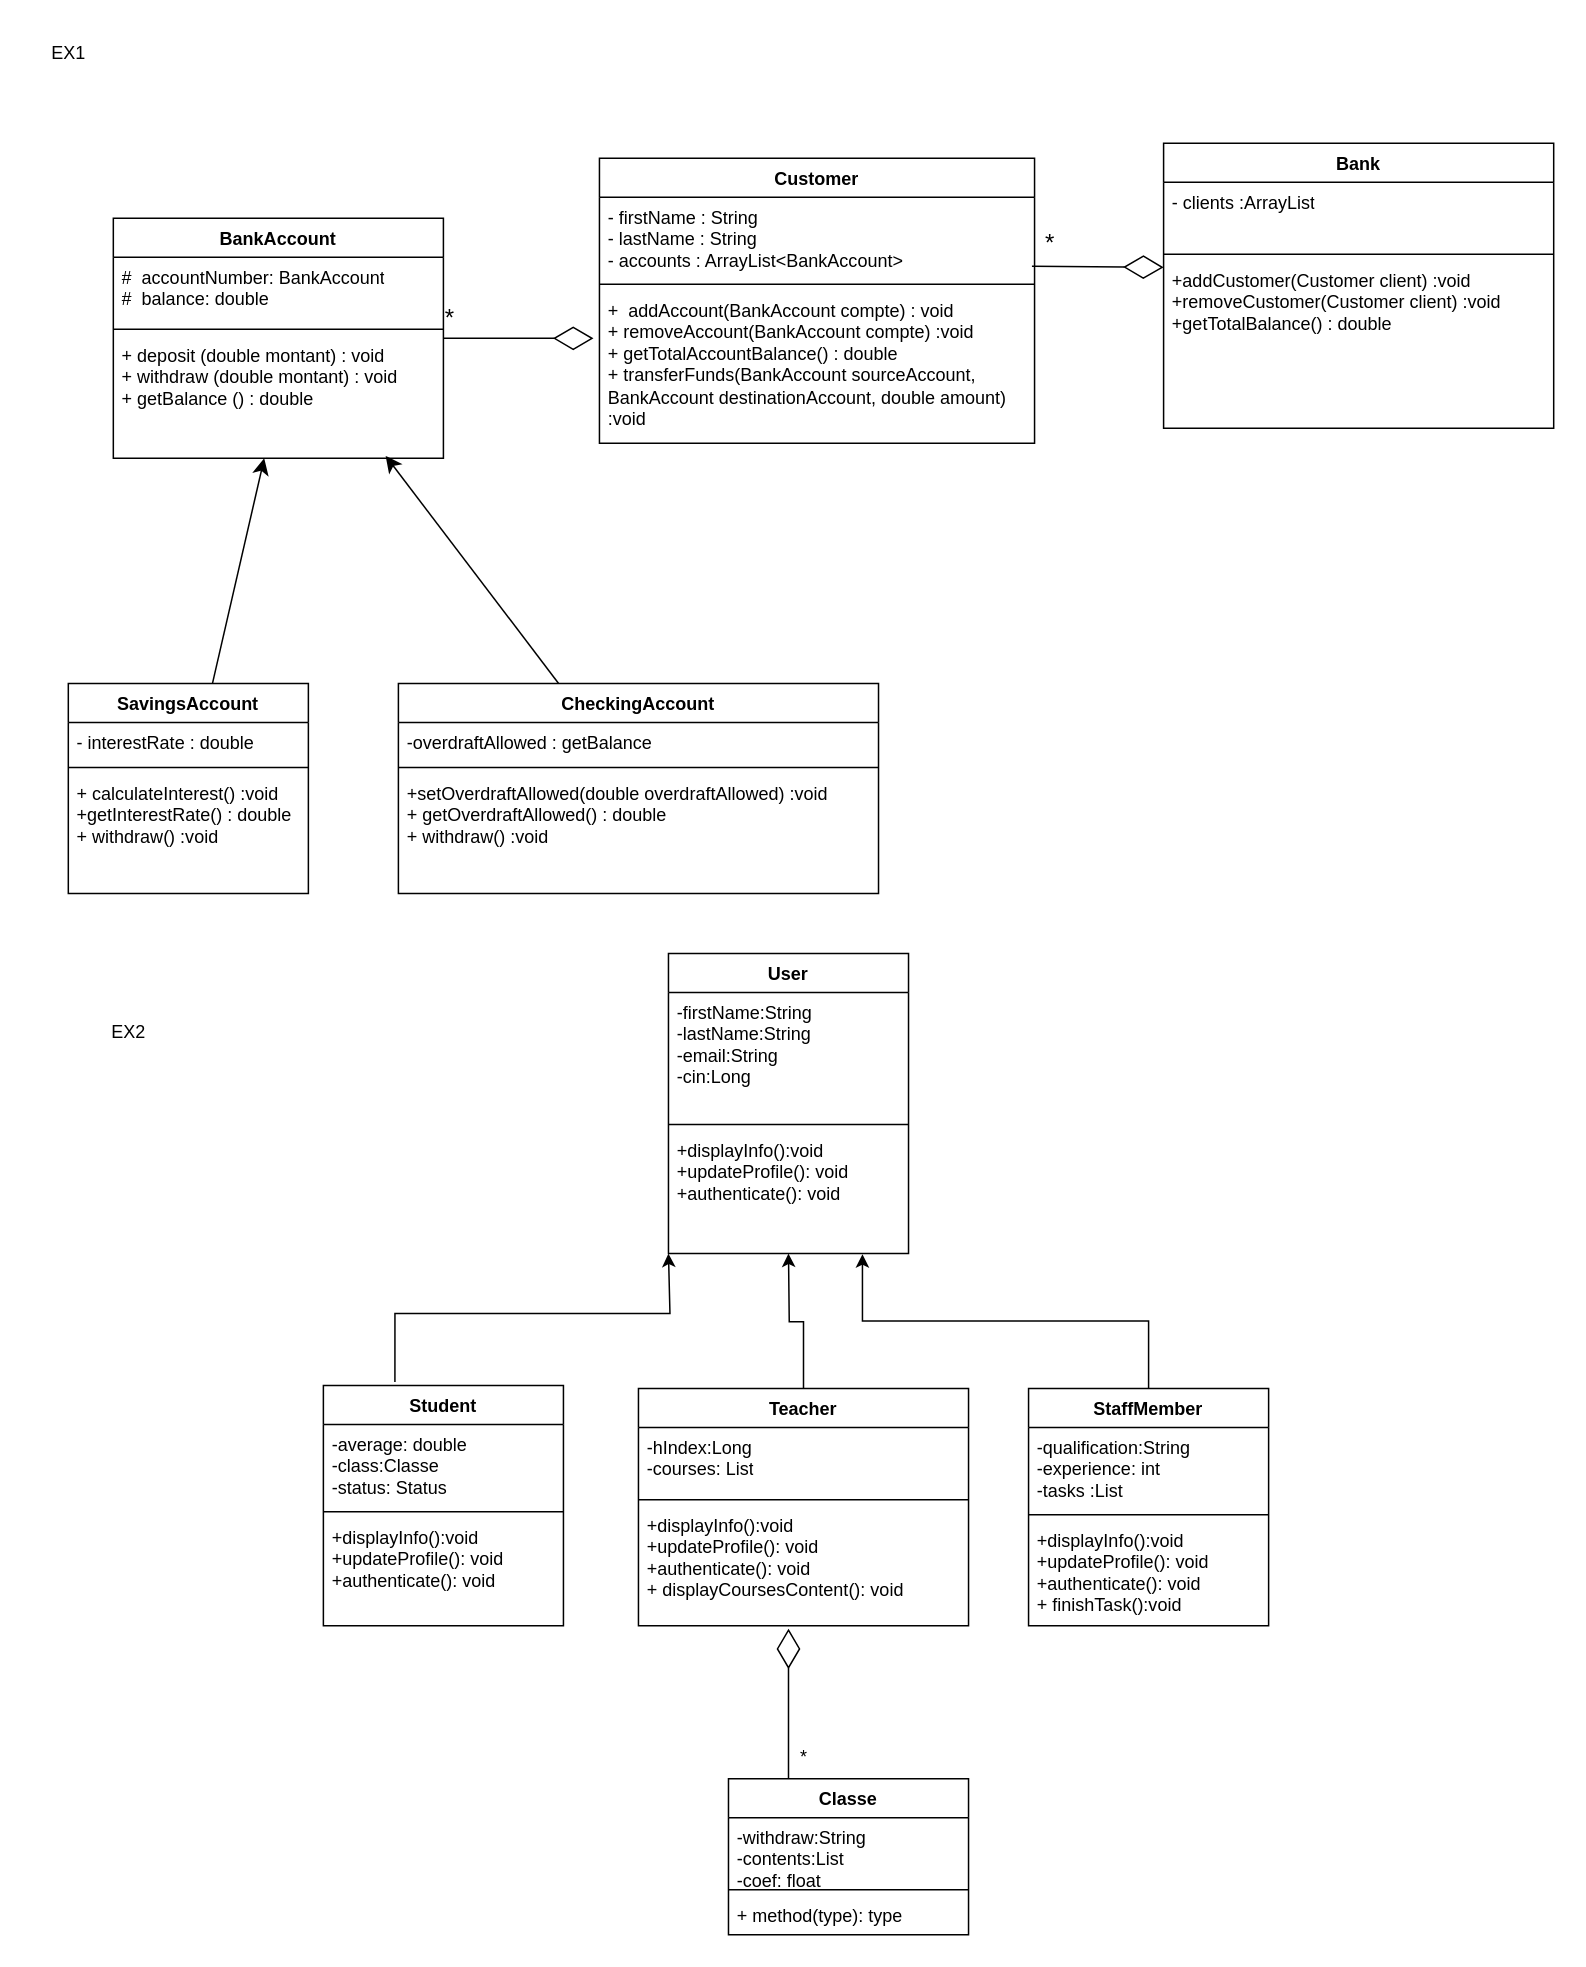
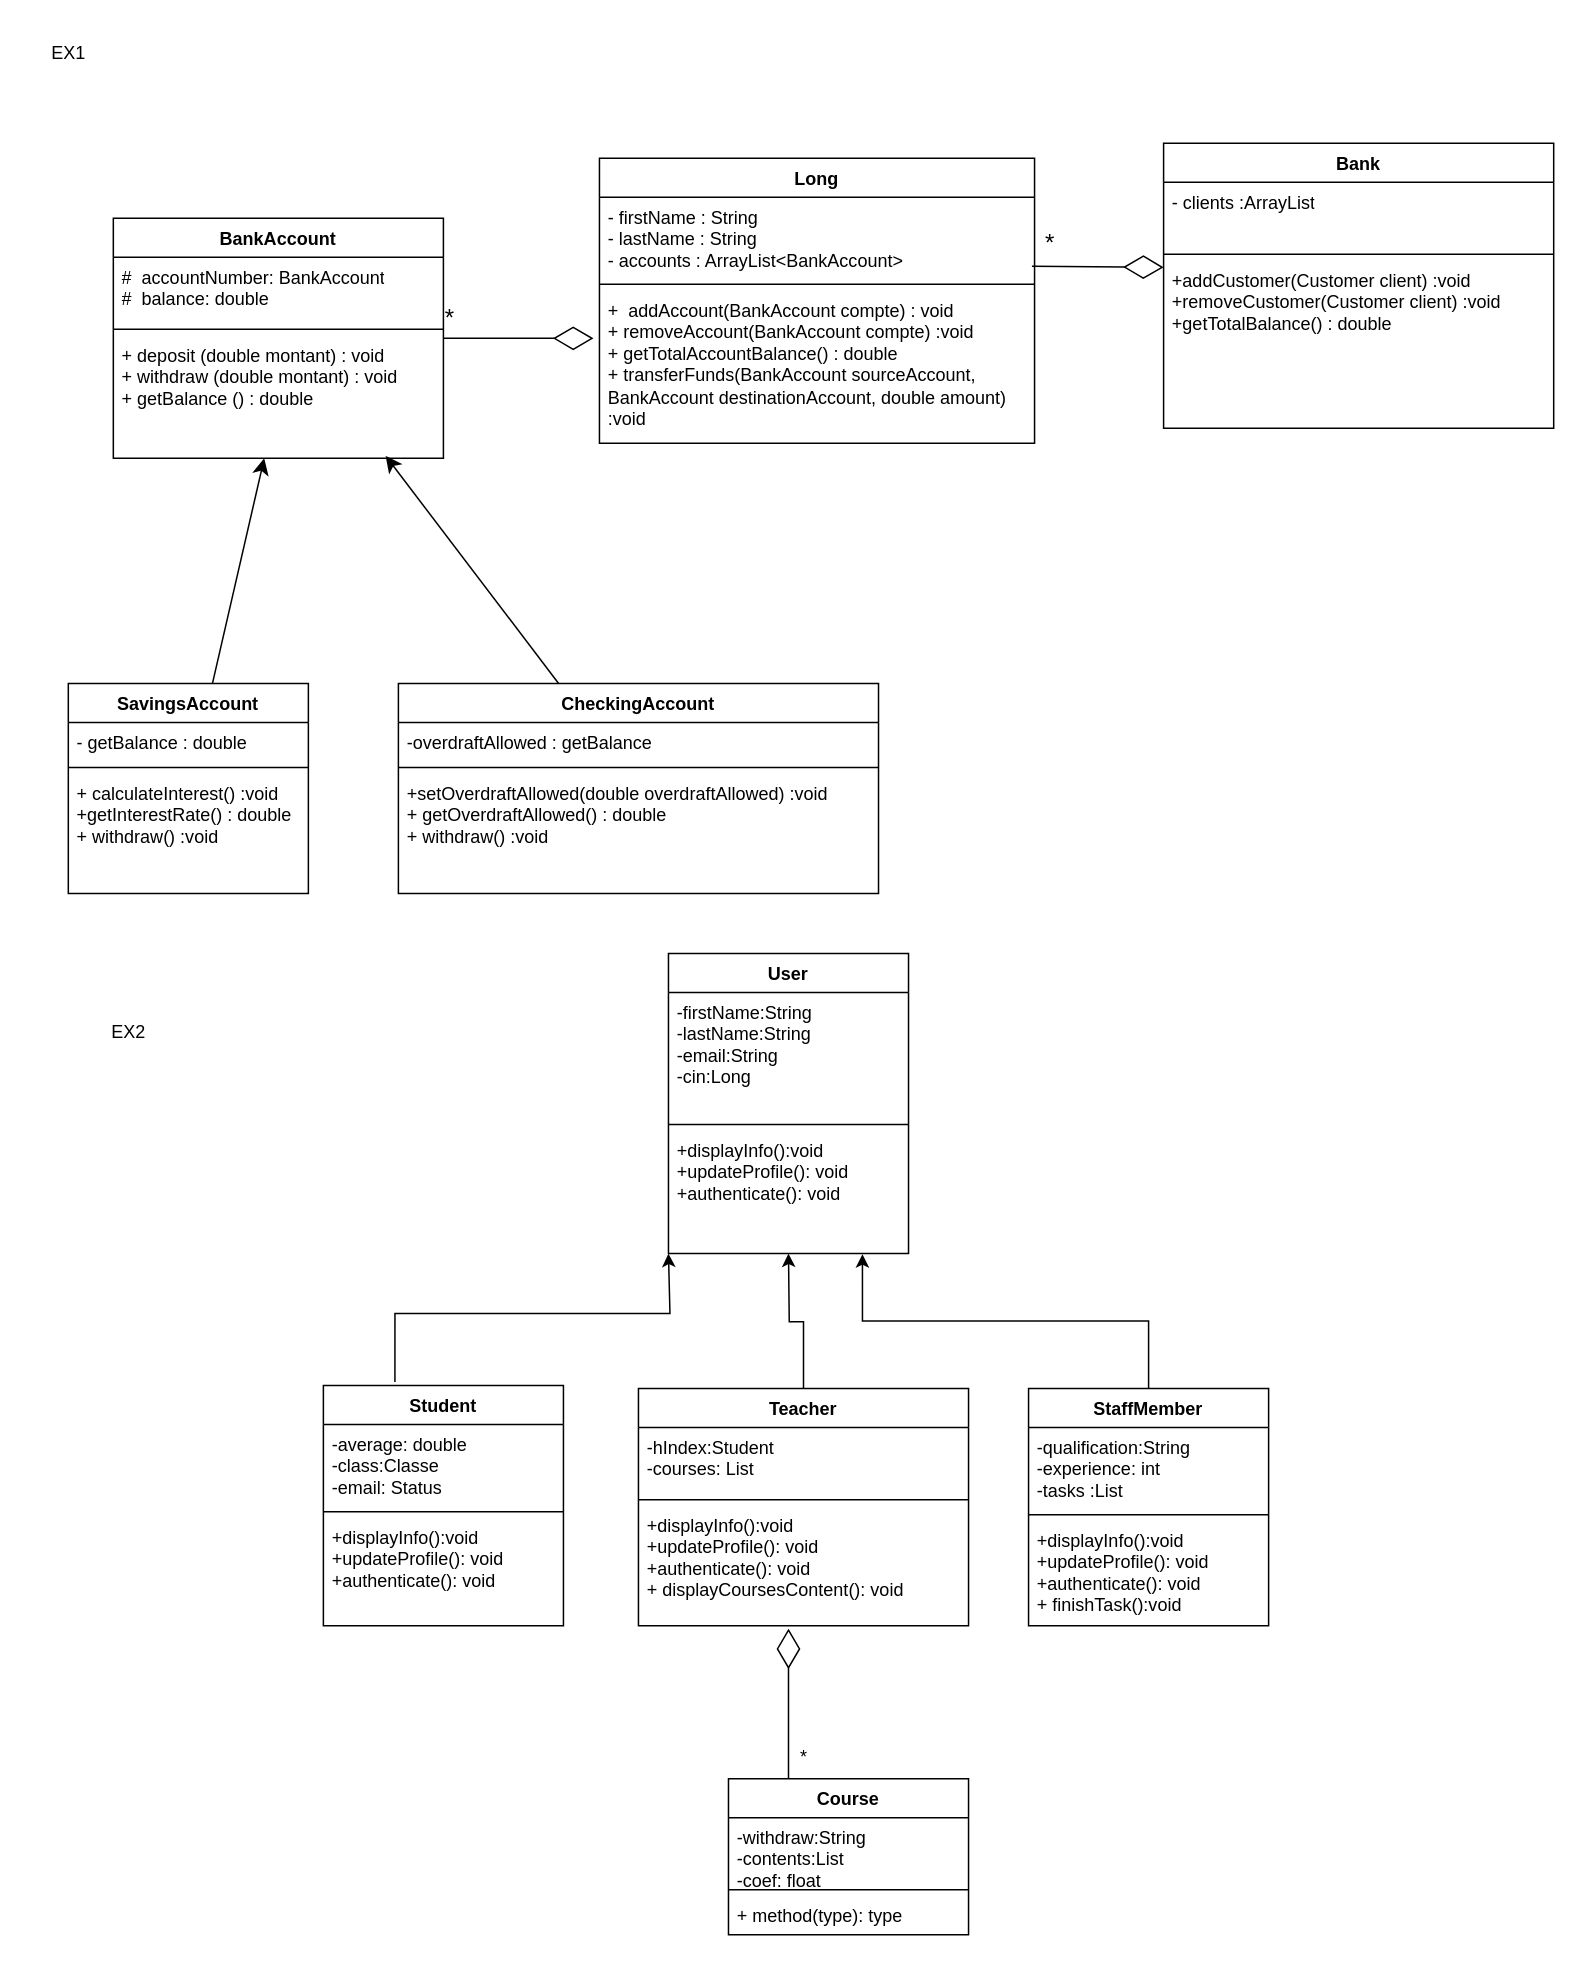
node "Customer": label "Customer" -> "Long"
node "- interestRate : double": label "- interestRate : double" -> "- getBalance : double"
node "-hIndex:Long -courses: List": label "-hIndex:Long -courses: List" -> "-hIndex:Student -courses: List"
node "-average: double -class:Classe -status: Status": label "-average: double -class:Classe -status: Status" -> "-average: double -class:Classe -email: Status"
node "Classe": label "Classe" -> "Course"
